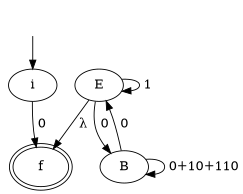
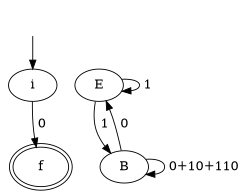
edge "E" -> "f": removed, label "λ"
edge "E" -> "B": label " 0" -> " 1"
